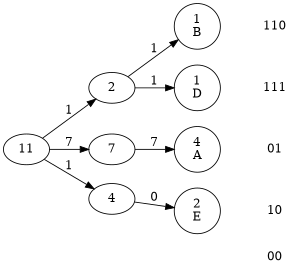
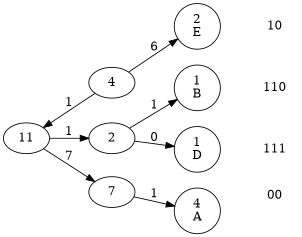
edge "2" -> "1 D": label "1" -> "0"
edge "7" -> "4 A": label "7" -> "1"
node "01": removed
edge "11" -> "4": reversed
edge "4" -> "2 E": label "0" -> "6"
